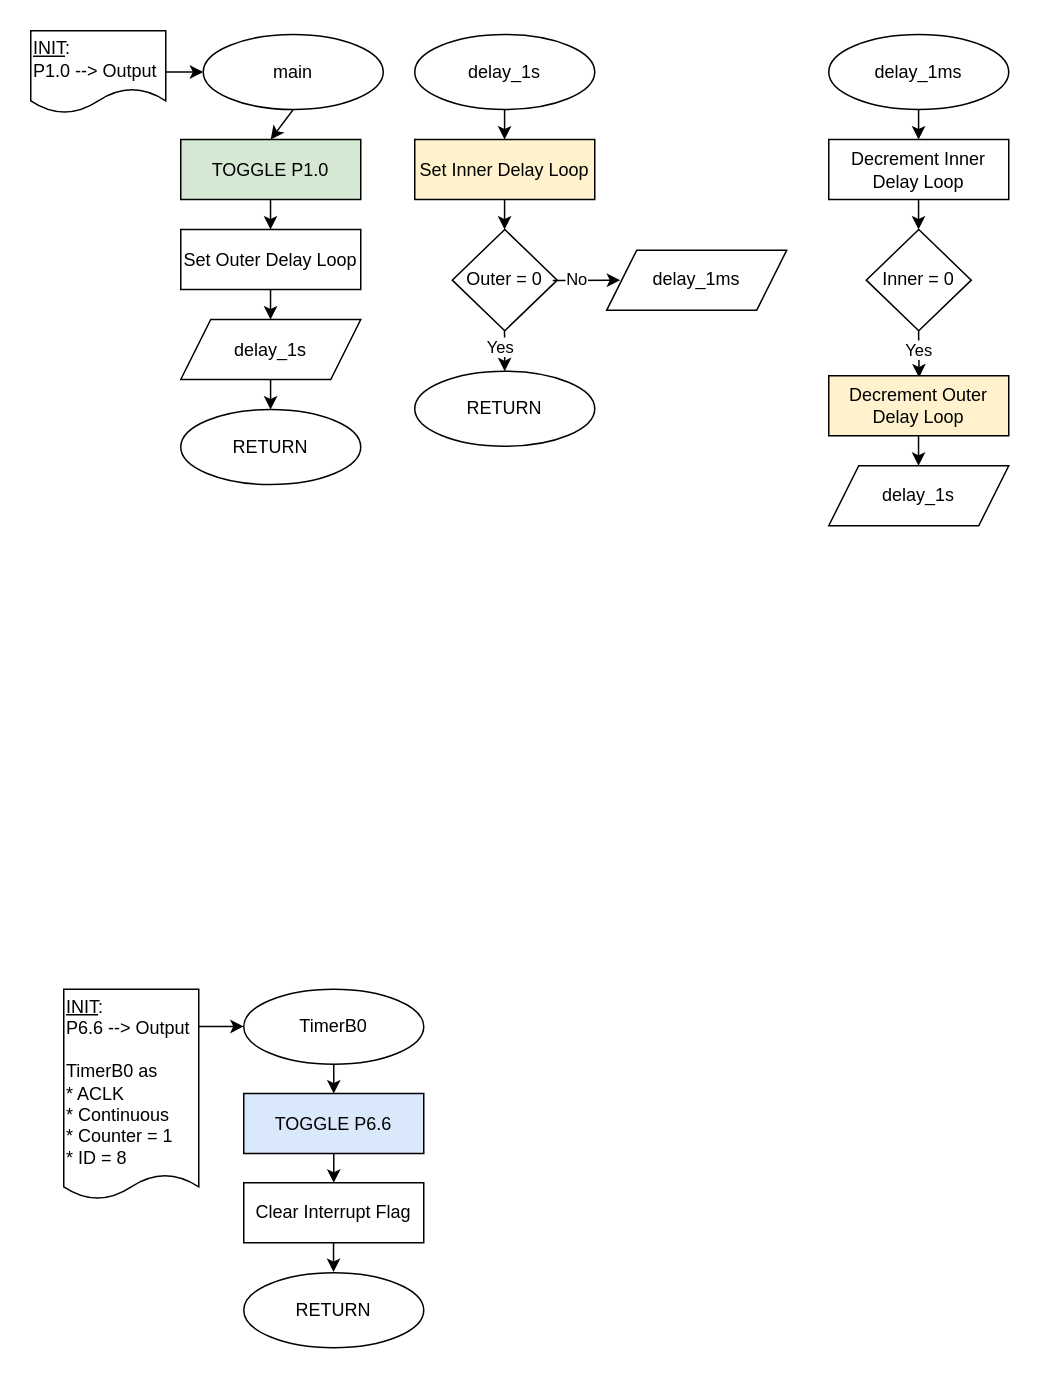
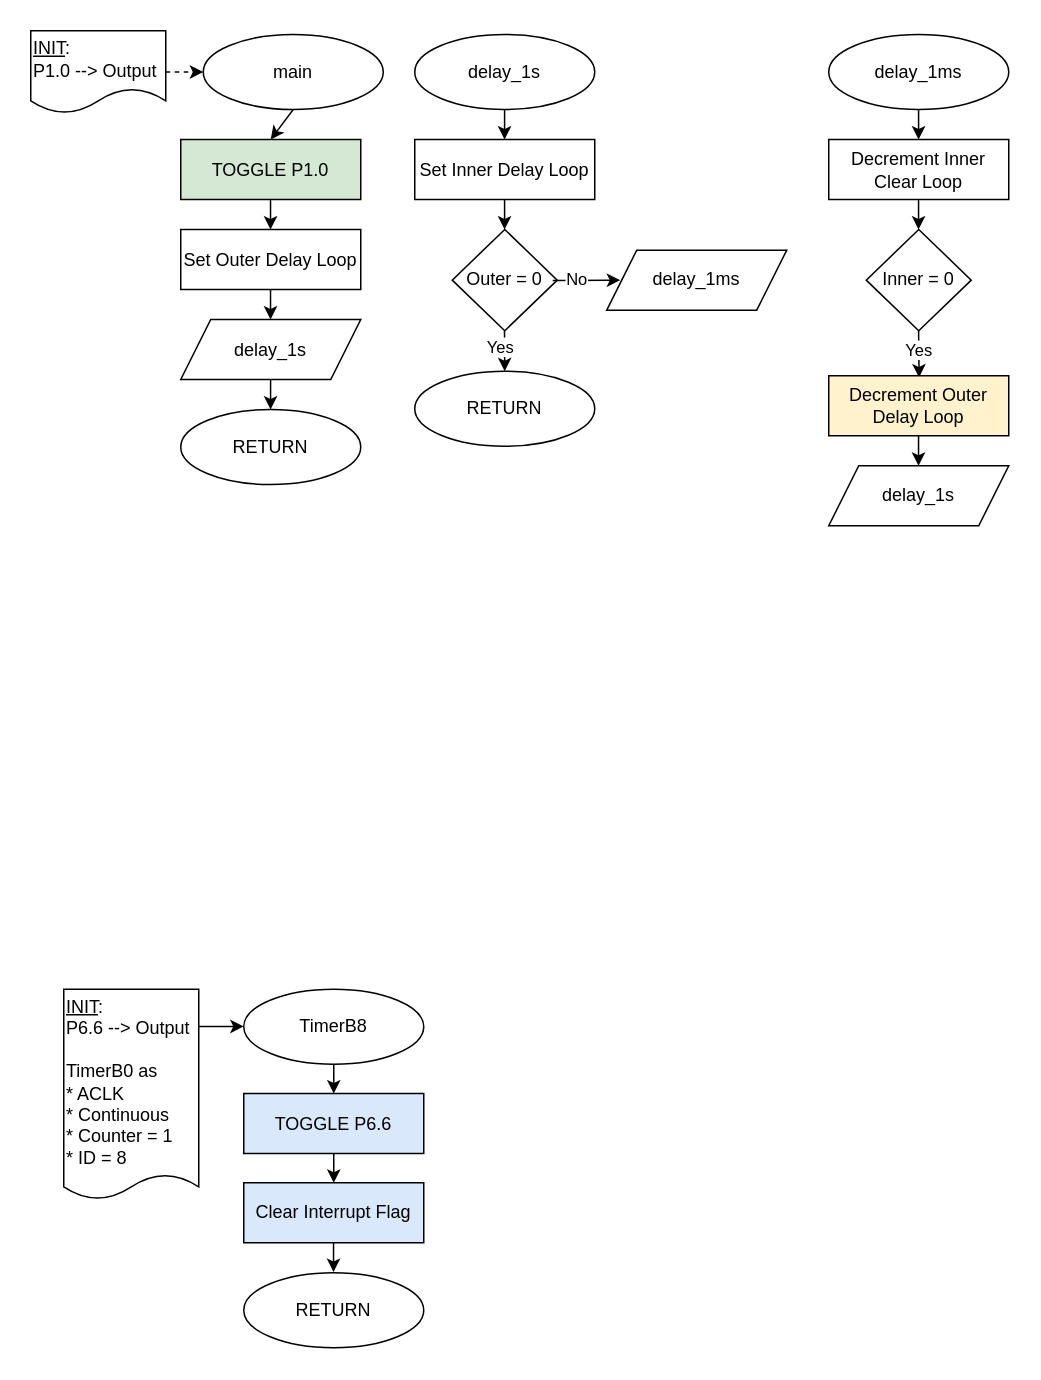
edge "INIT: P1.0 --> Output" -> "main": style solid -> dashed
node "Set Inner Delay Loop": fillcolor #fff2cc -> #ffffff
node "Decrement Inner Delay Loop": label "Decrement Inner Delay Loop" -> "Decrement Inner Clear Loop"
node "TimerB0": label "TimerB0" -> "TimerB8"
node "Clear Interrupt Flag": fillcolor #ffffff -> #dae8fc
